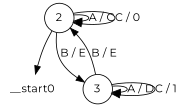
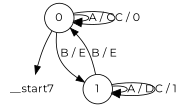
node "2": label "2" -> "0"
node "__start0": label "__start0" -> "__start7"
node "3": label "3" -> "1"
